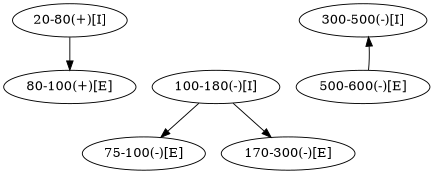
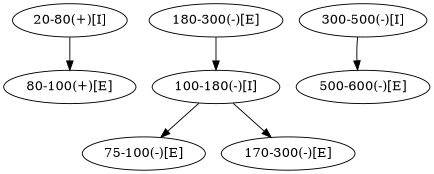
node "180-300(-)[E]": added
edge "500-600(-)[E]" -> "300-500(-)[I]": reversed
